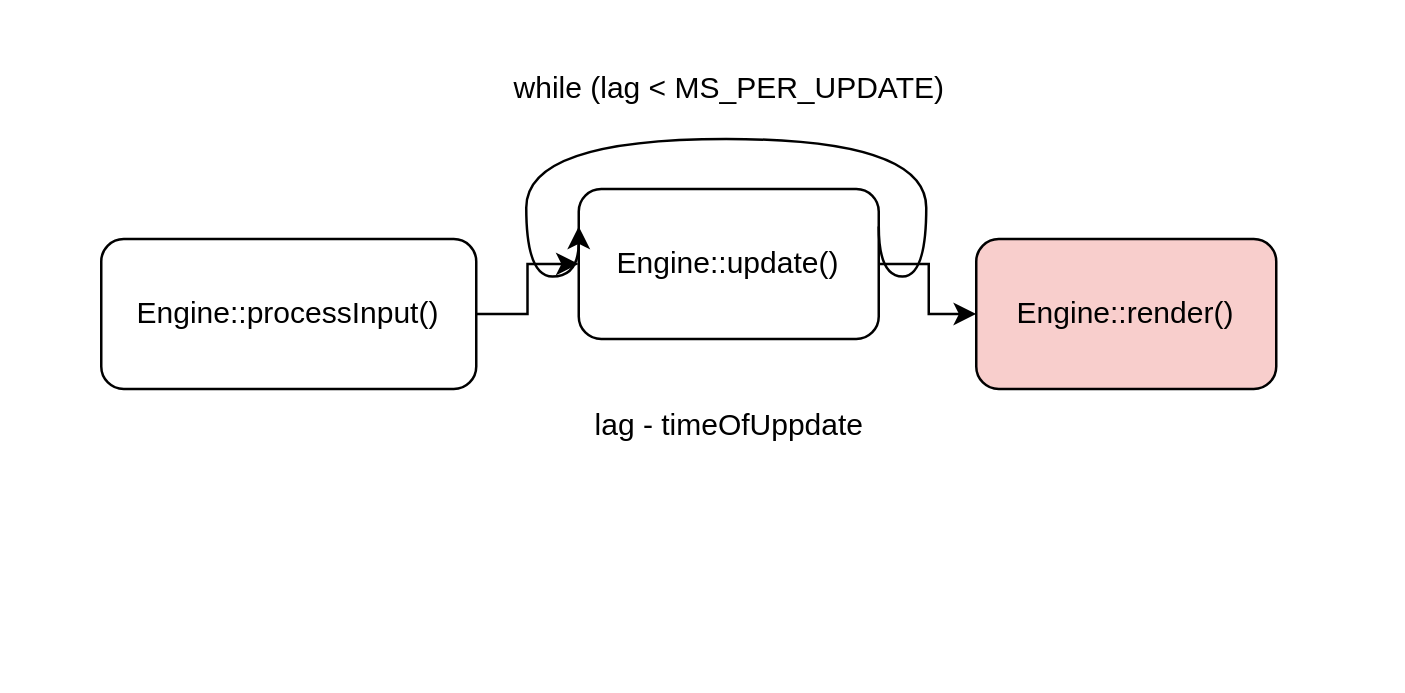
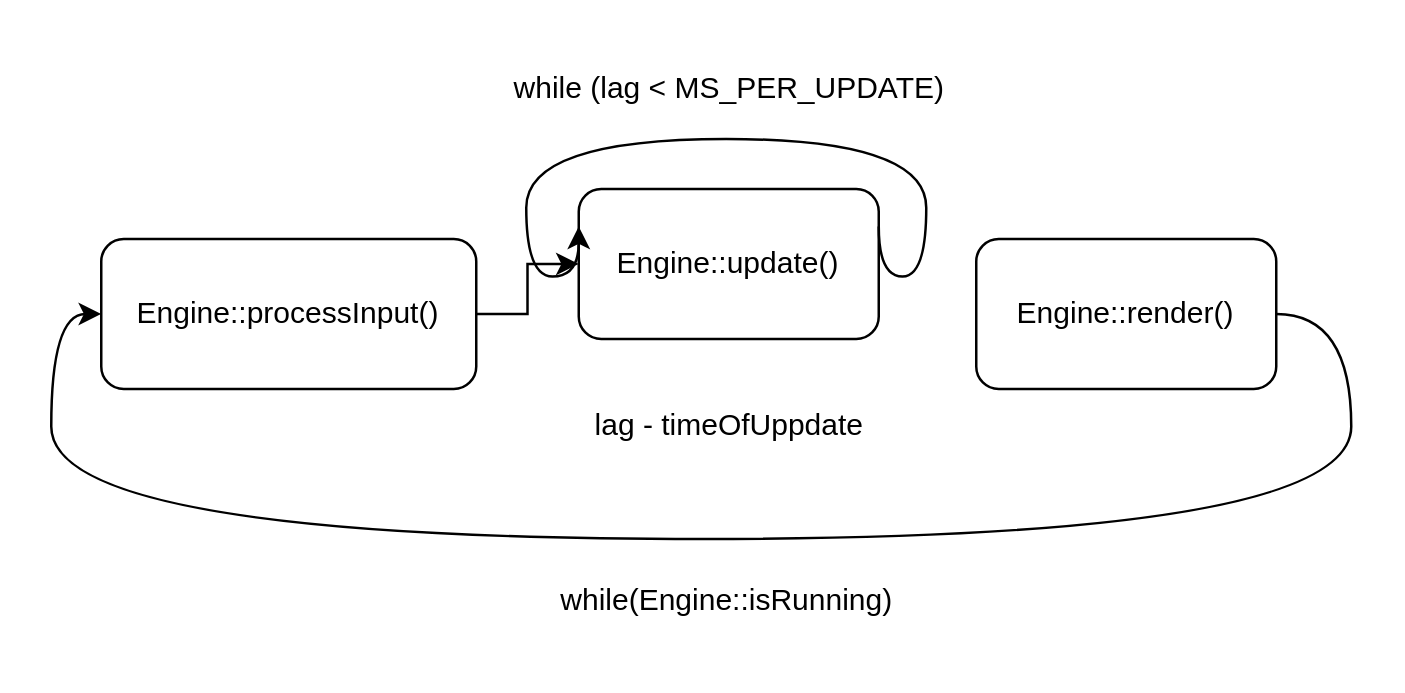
edge "Engine::update()" -> "Engine::render()": removed
node "Engine::render()": fillcolor #f8cecc -> #ffffff
edge "Engine::render()" -> "Engine::processInput()": added
node "while(Engine::isRunning)": added
